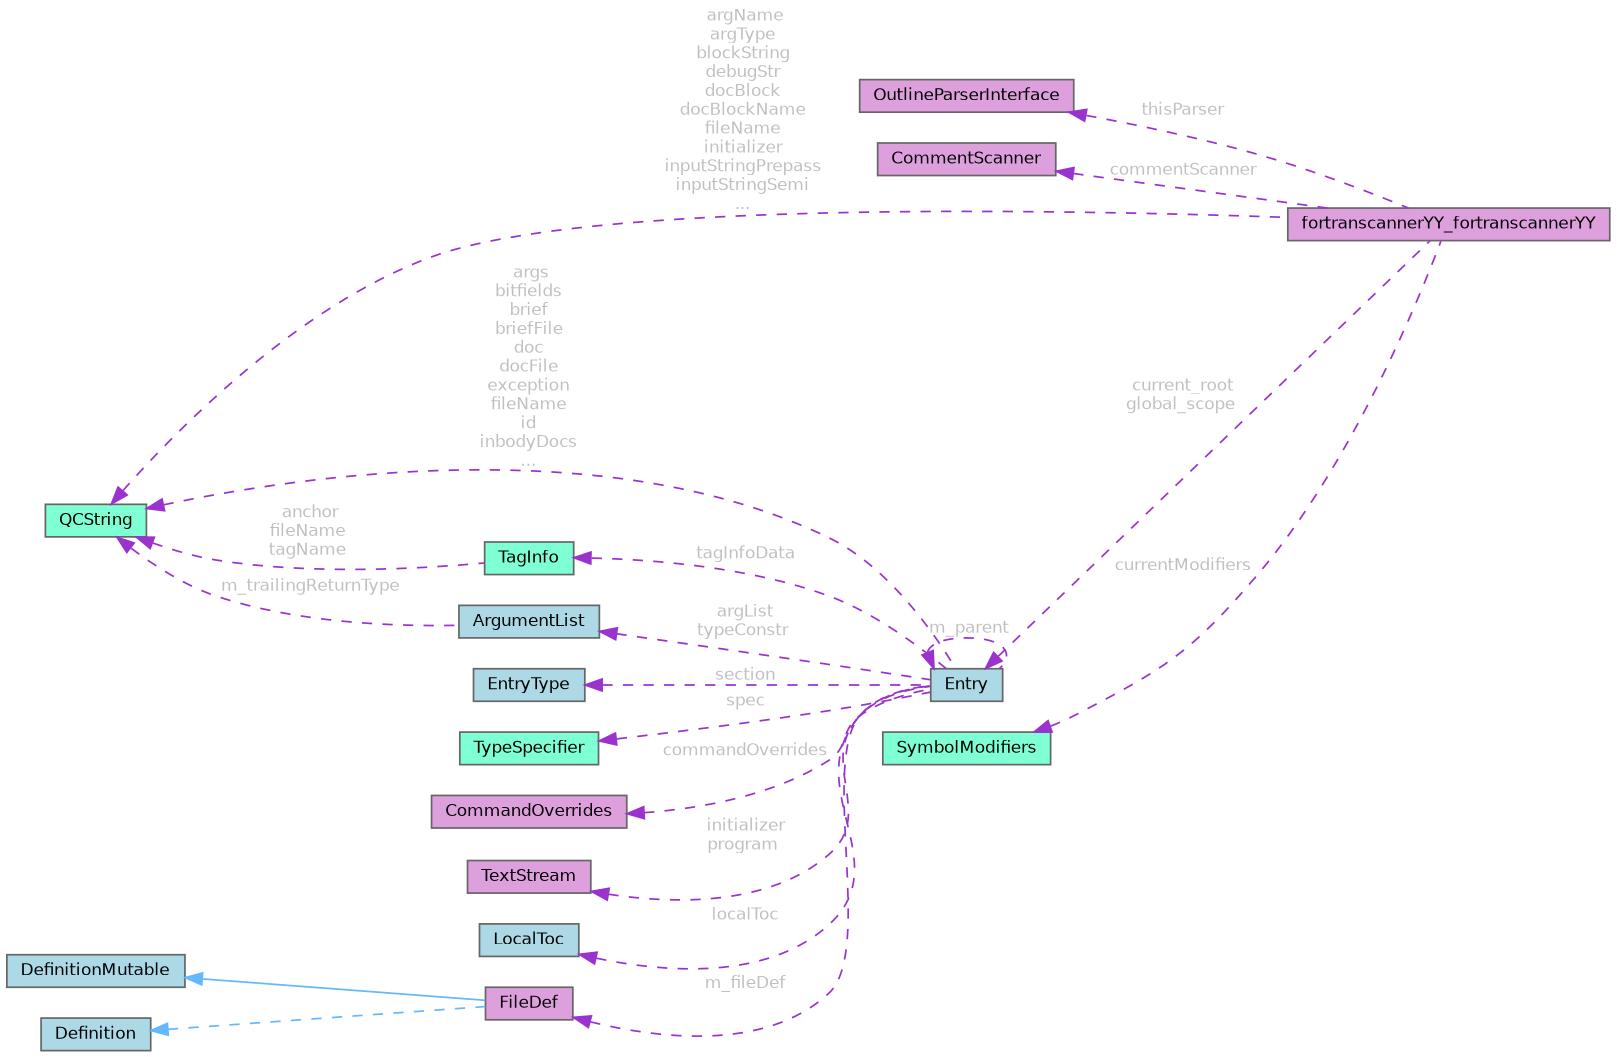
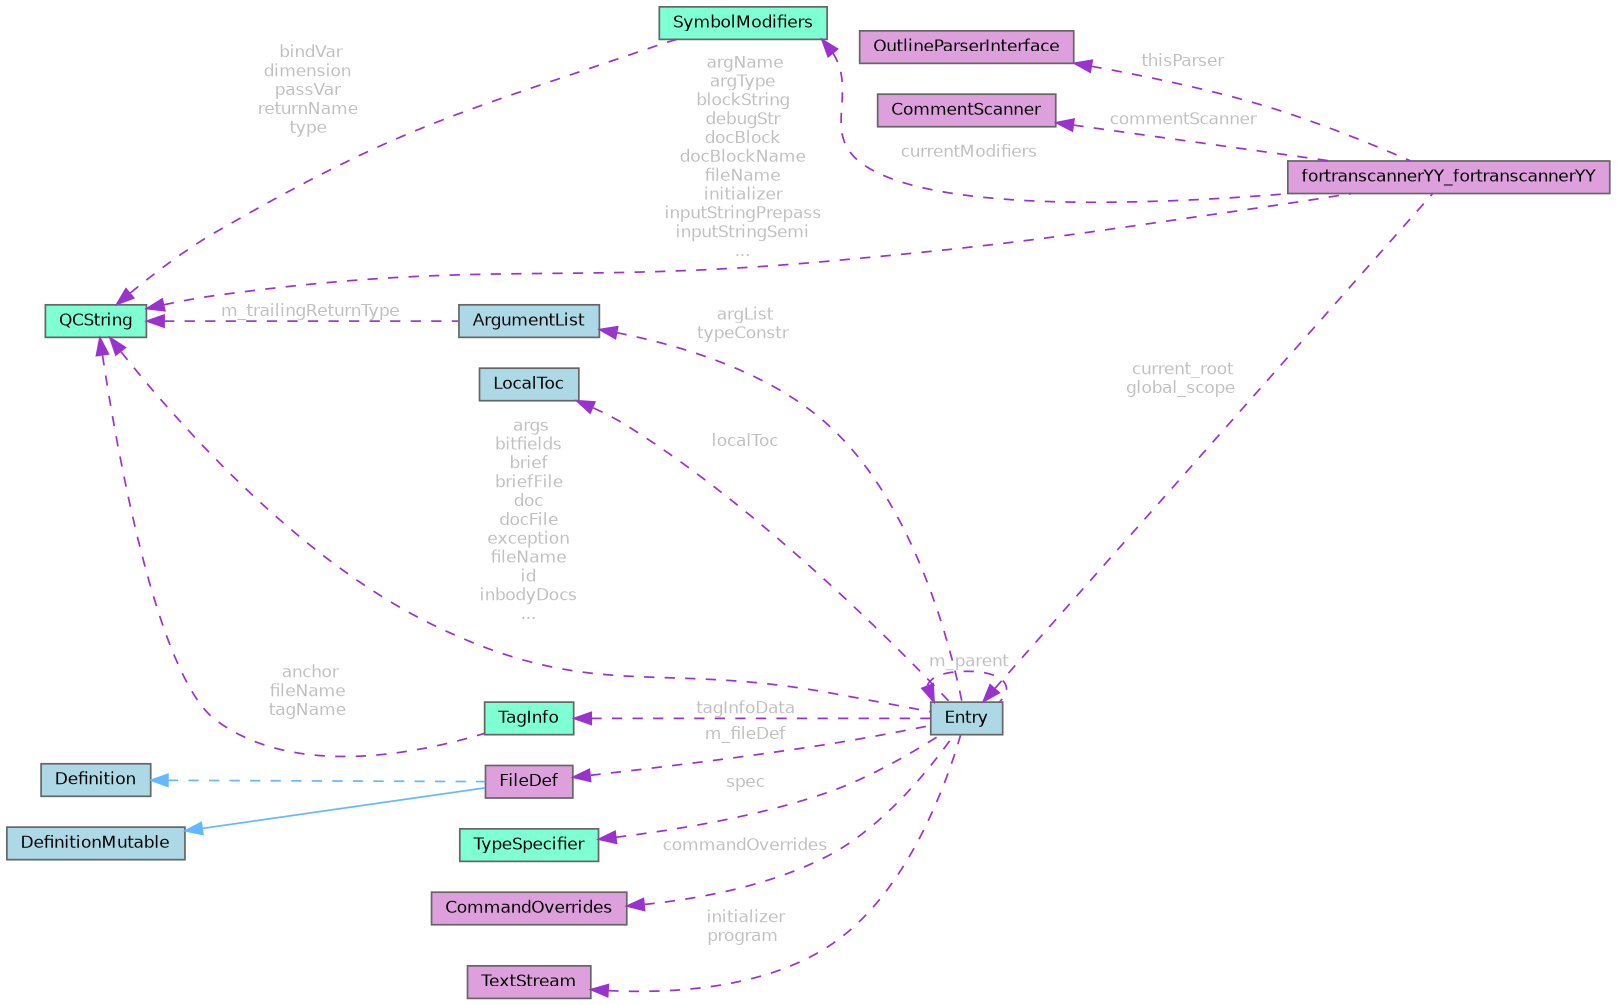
edge "SymbolModifiers" -> "QCString": added, label "bindVar dimension passVar returnName type"
node "EntryType": removed
